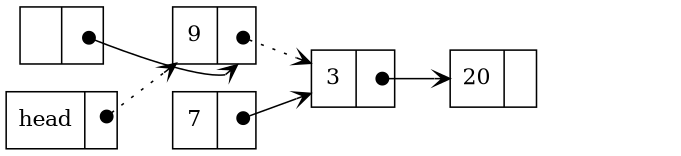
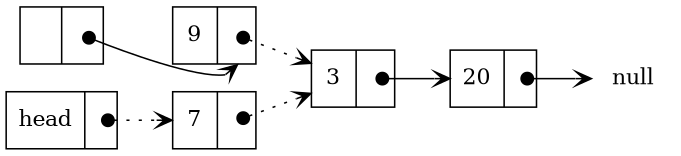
node "null": added
edge "9" -- "head": now "7" -- "head"
edge "3" -- "7": style solid -> dotted
